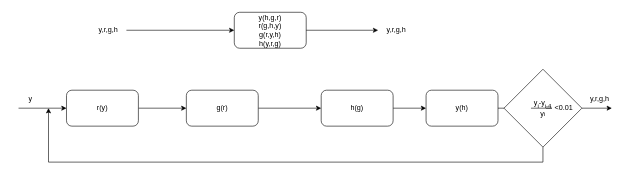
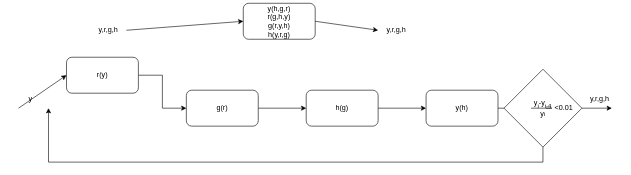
node "y(h,g,r) r(g,h,y) g(r,y,h) h(y,r,g)": moved (270, 30) -> (279, 21)
node "r(y)": moved (102, 108) -> (102, 75)
node "h(g)": moved (357, 108) -> (342, 108)
